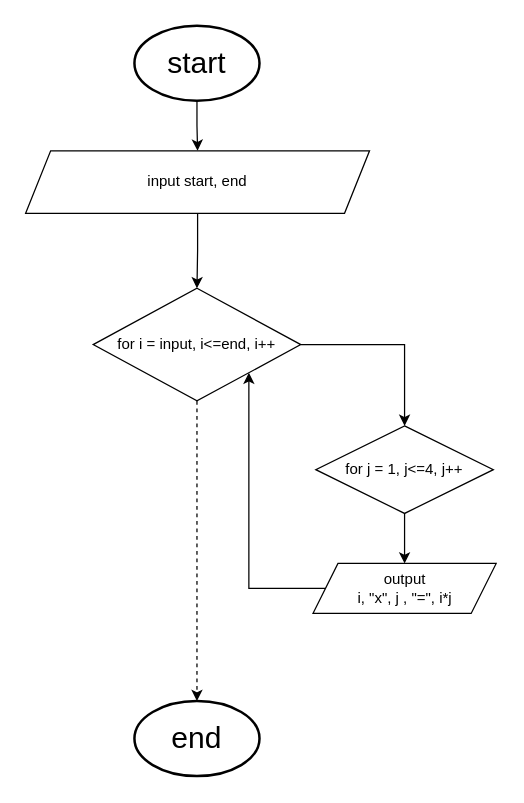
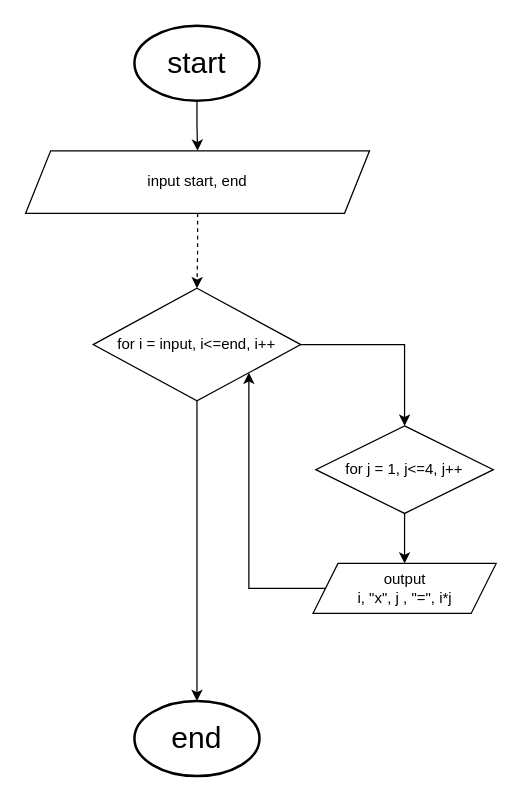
edge "input start, end" -> "for i = input, i<=end, i++": style solid -> dashed
edge "for i = input, i<=end, i++" -> "end": style dashed -> solid
